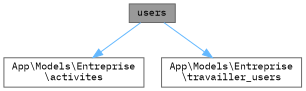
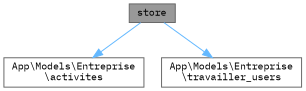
node "users": label "users" -> "store"
